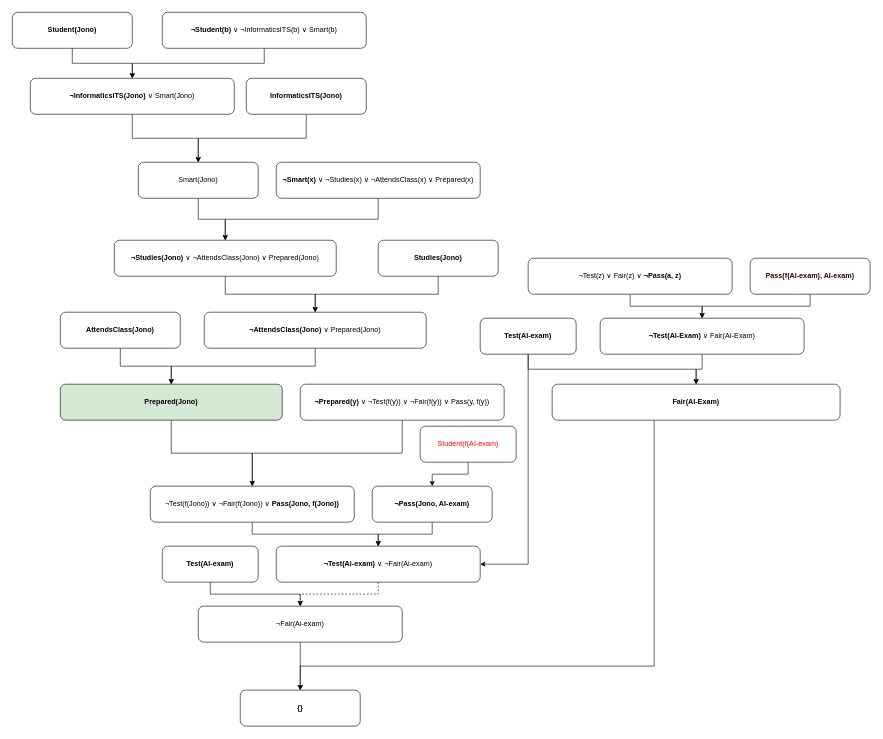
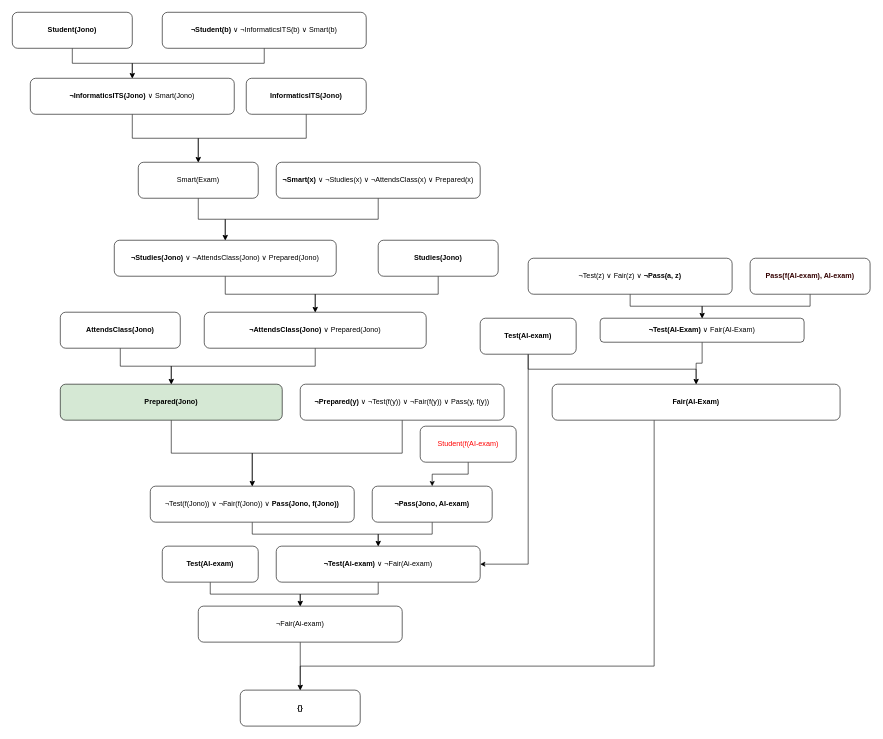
node "Smart(Jono)": label "Smart(Jono)" -> "Smart(Exam)"
node "¬Test(AI-Exam) ∨ Fair(AI-Exam)": size 204x36 -> 204x24
edge "¬Test(Ai-exam) ∨ ¬Fair(Ai-exam)" -> "¬Fair(Ai-exam)": style dashed -> solid
